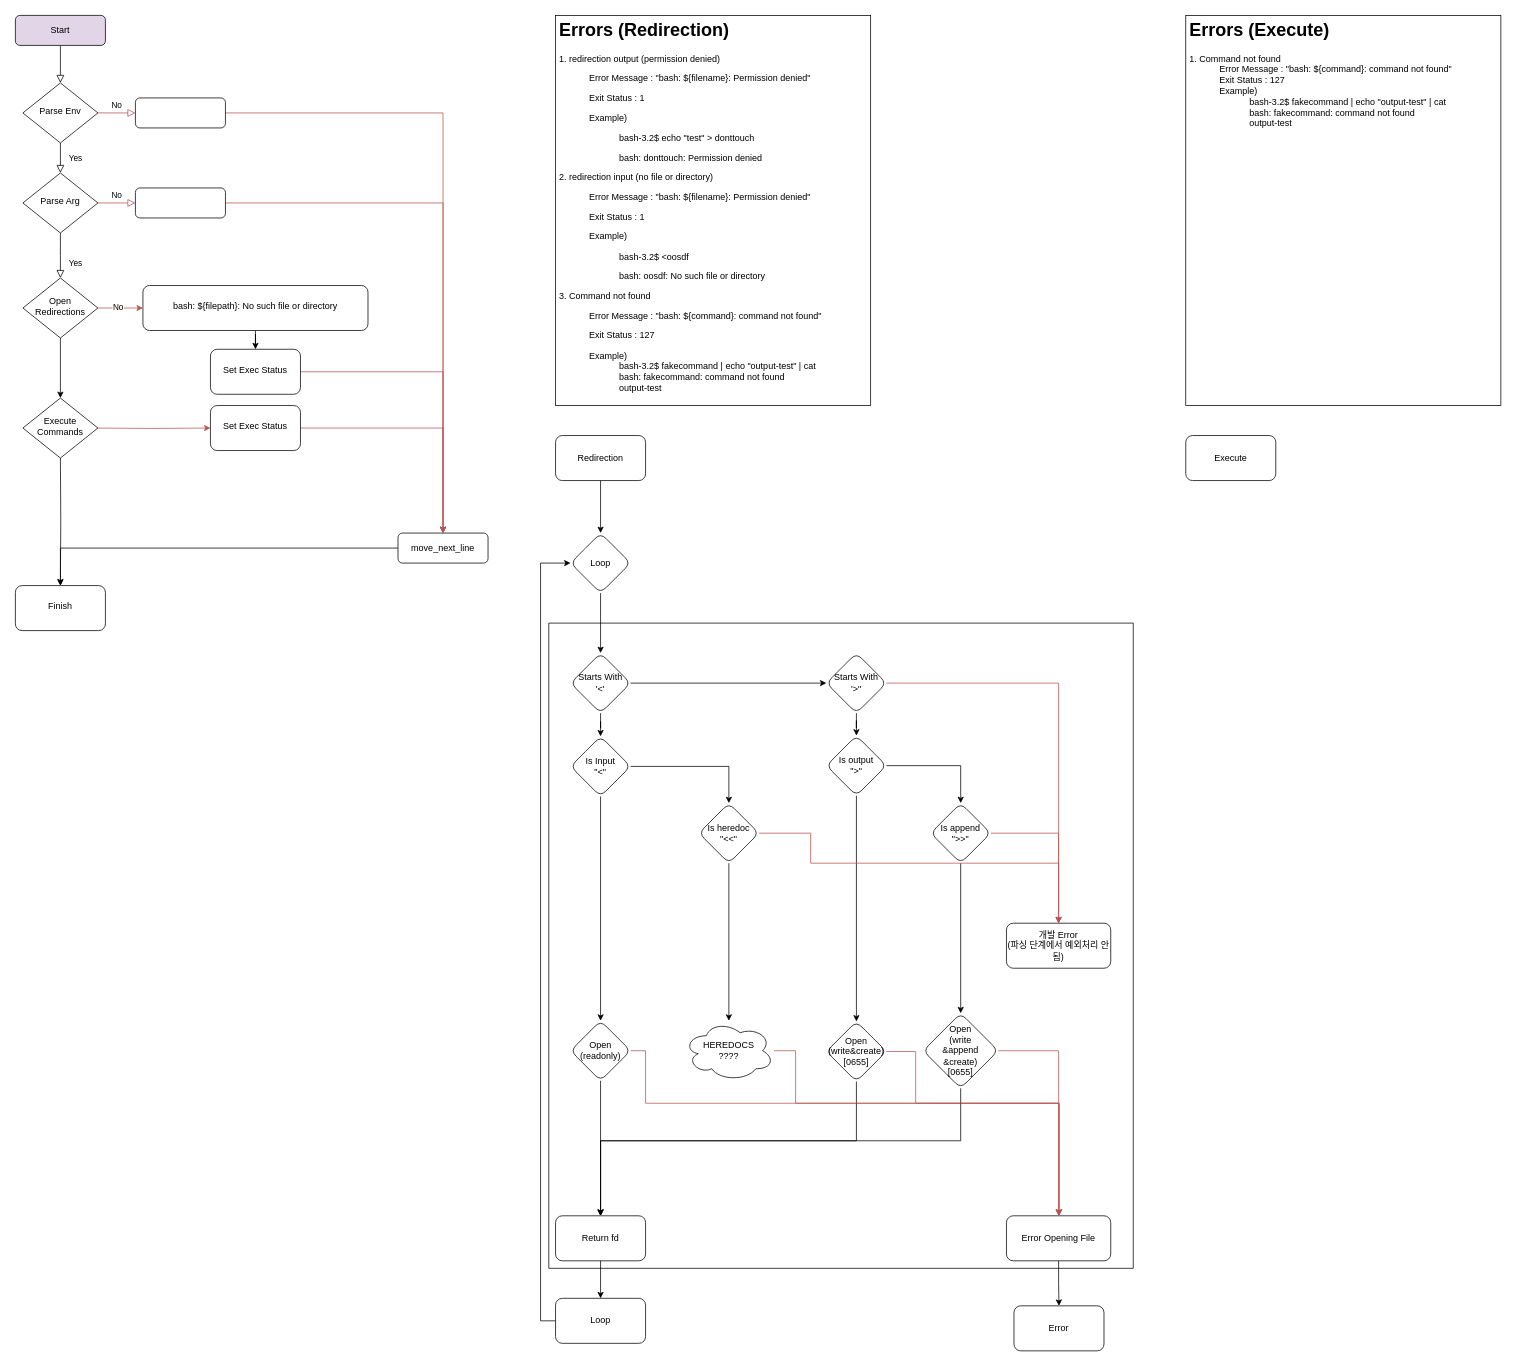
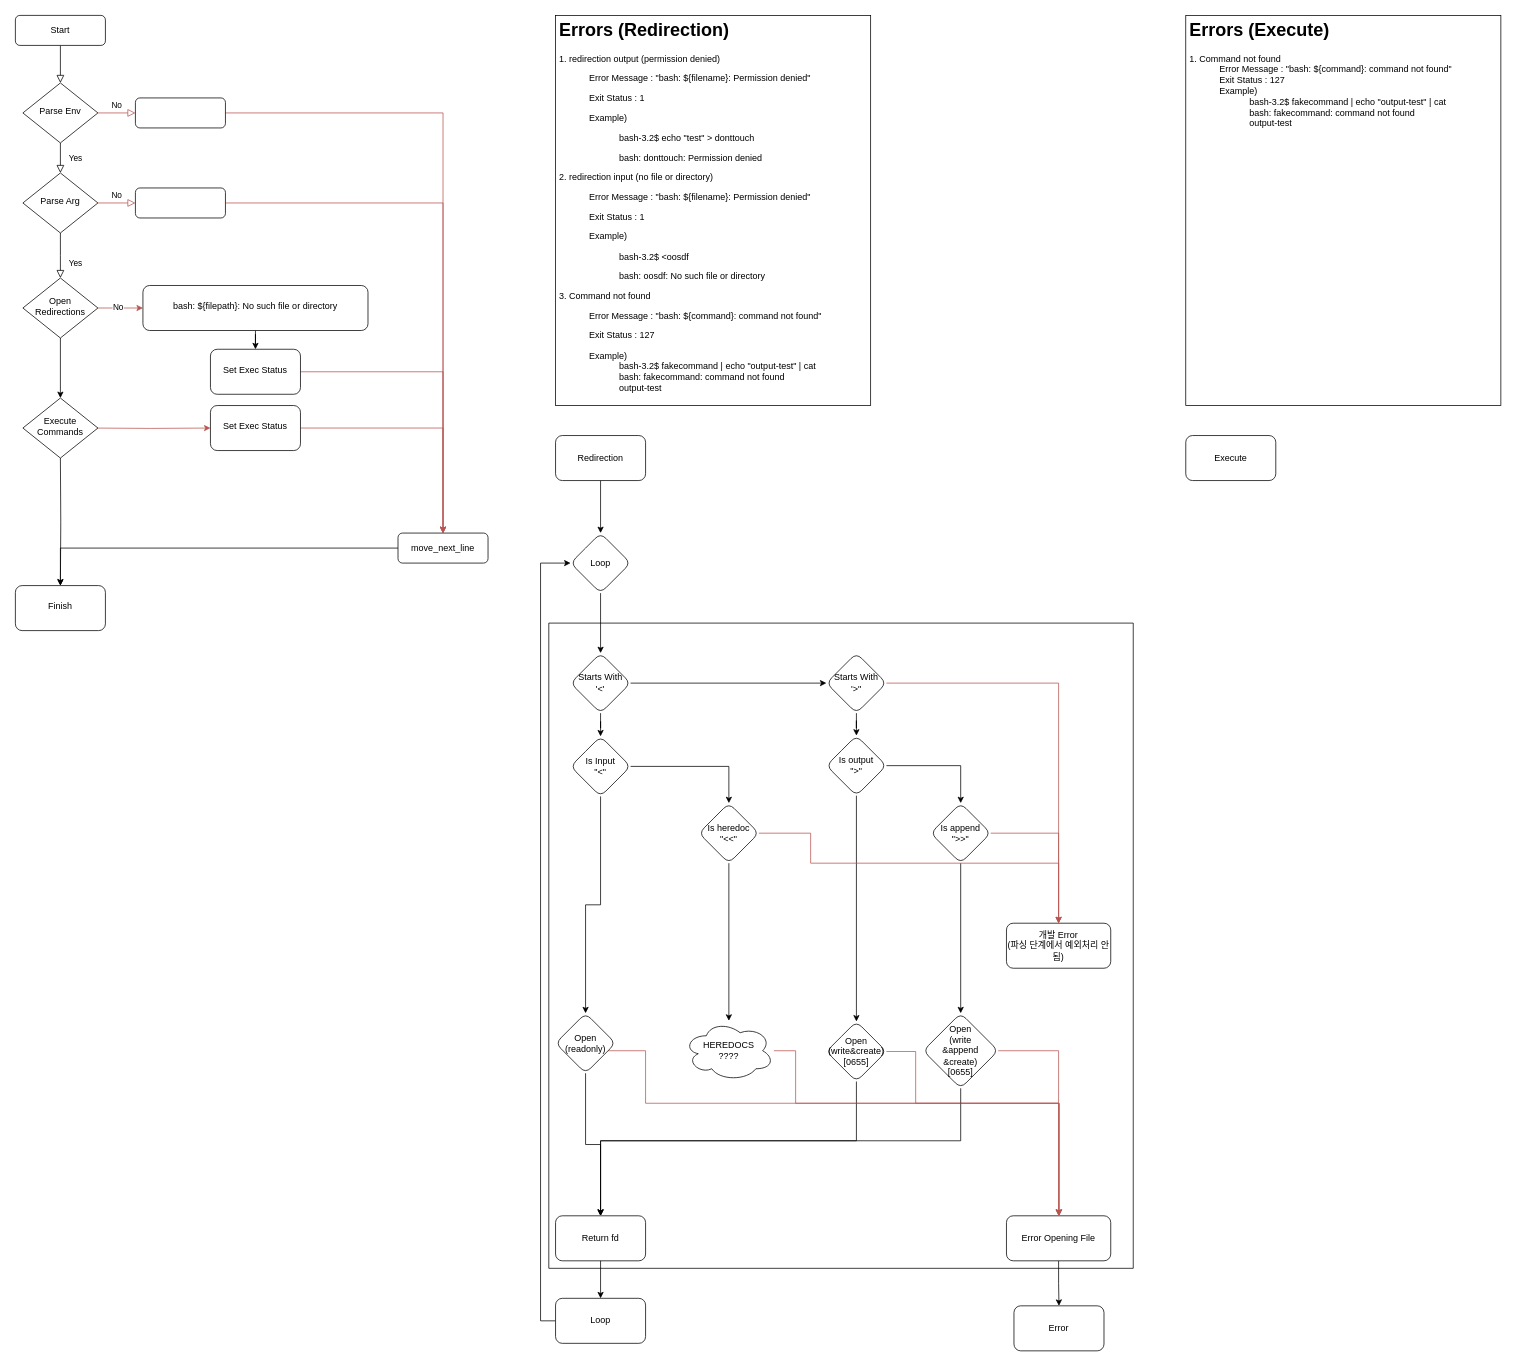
node "Start": fillcolor #e1d5e7 -> #ffffff
node "Open (readonly)": moved (600, 1050) -> (585, 1043)
